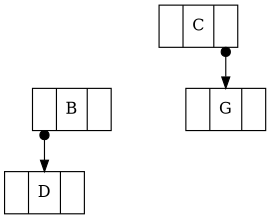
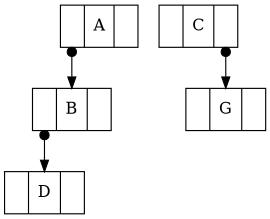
node "A": added
